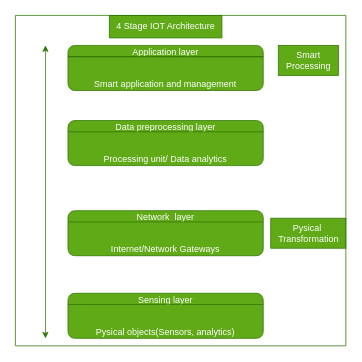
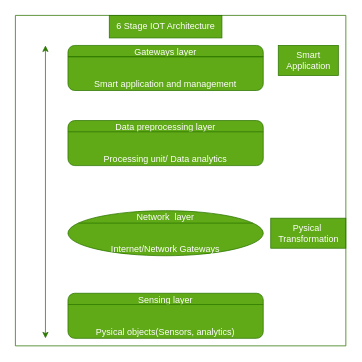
node "4 Stage IOT Architecture": label "4 Stage IOT Architecture" -> "6 Stage IOT Architecture"
node "Smart Processing": label "Smart Processing" -> "Smart Application"
node "Application layer Smart application and management": label "Application layer Smart application and management" -> "Gateways layer Smart application and management"
node "Network layer Internet/Network Gateways": shape rounded rectangle -> ellipse
